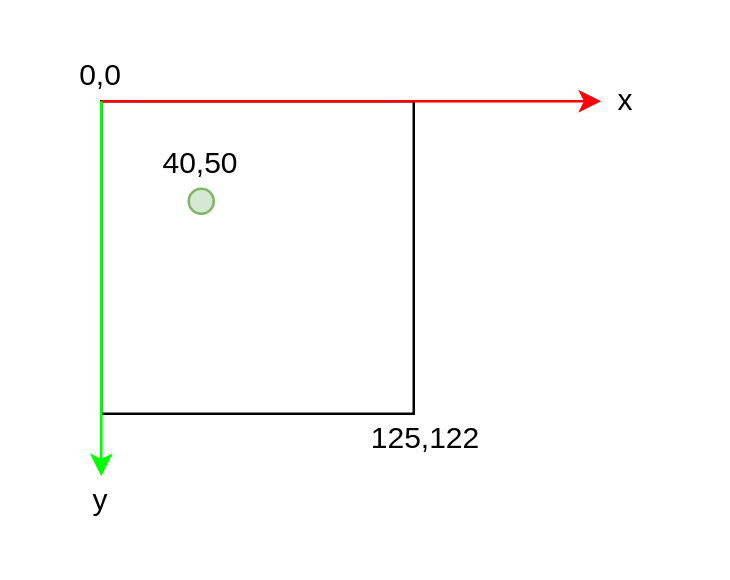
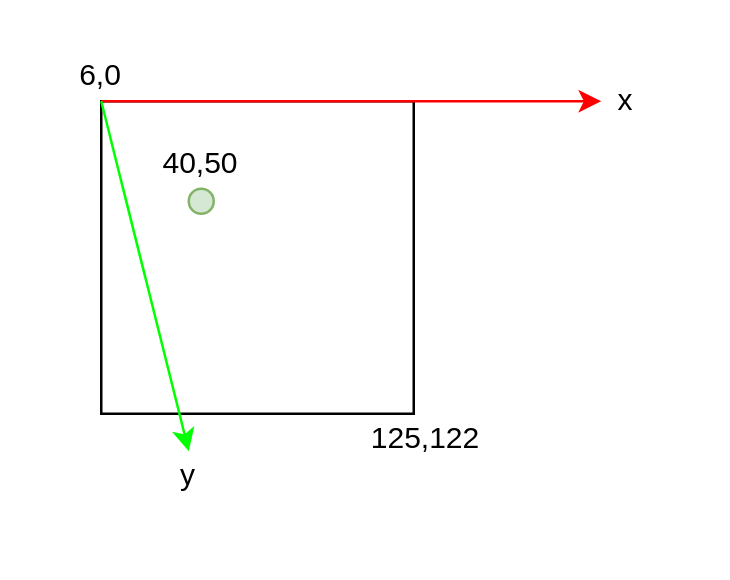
node "0,0": label "0,0" -> "6,0"
node "y": moved (101, 501) -> (189, 476)
